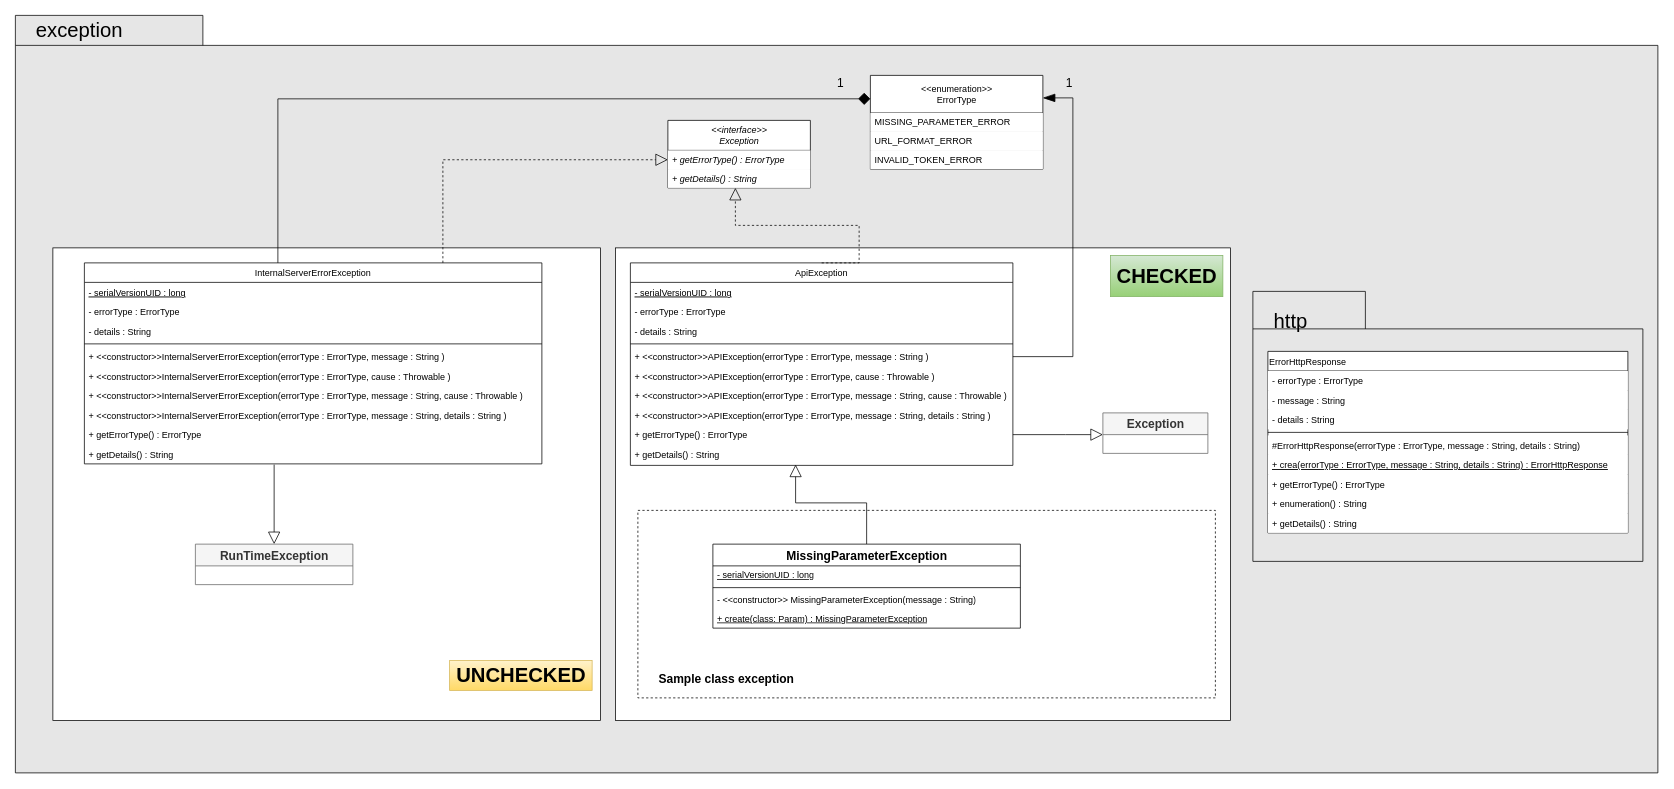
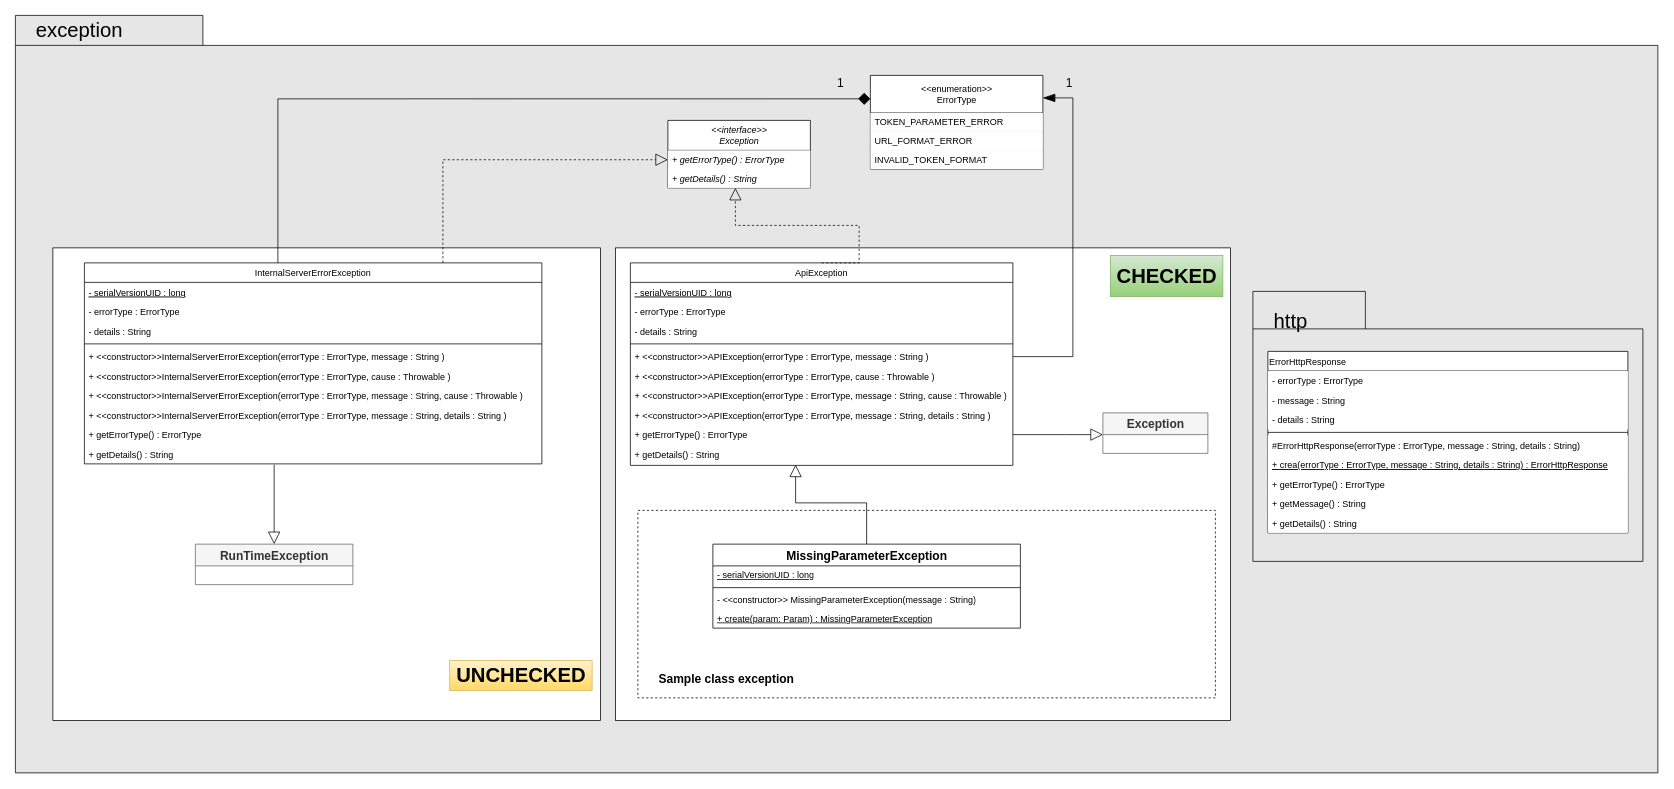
node "MISSING_PARAMETER_ERROR": label "MISSING_PARAMETER_ERROR" -> "TOKEN_PARAMETER_ERROR"
node "INVALID_TOKEN_ERROR": label "INVALID_TOKEN_ERROR" -> "INVALID_TOKEN_FORMAT"
node "+ enumeration() : String": label "+ enumeration() : String" -> "+ getMessage() : String"
node "+ create(class: Param) : MissingParameterException": label "+ create(class: Param) : MissingParameterException" -> "+ create(param: Param) : MissingParameterException"
